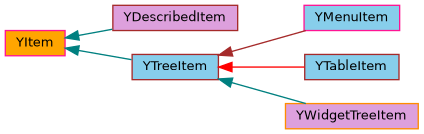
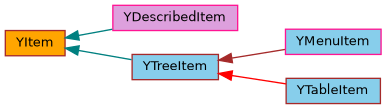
node "YDescribedItem": color brown -> deeppink
node "YItem": color deeppink -> brown
node "YWidgetTreeItem": removed
